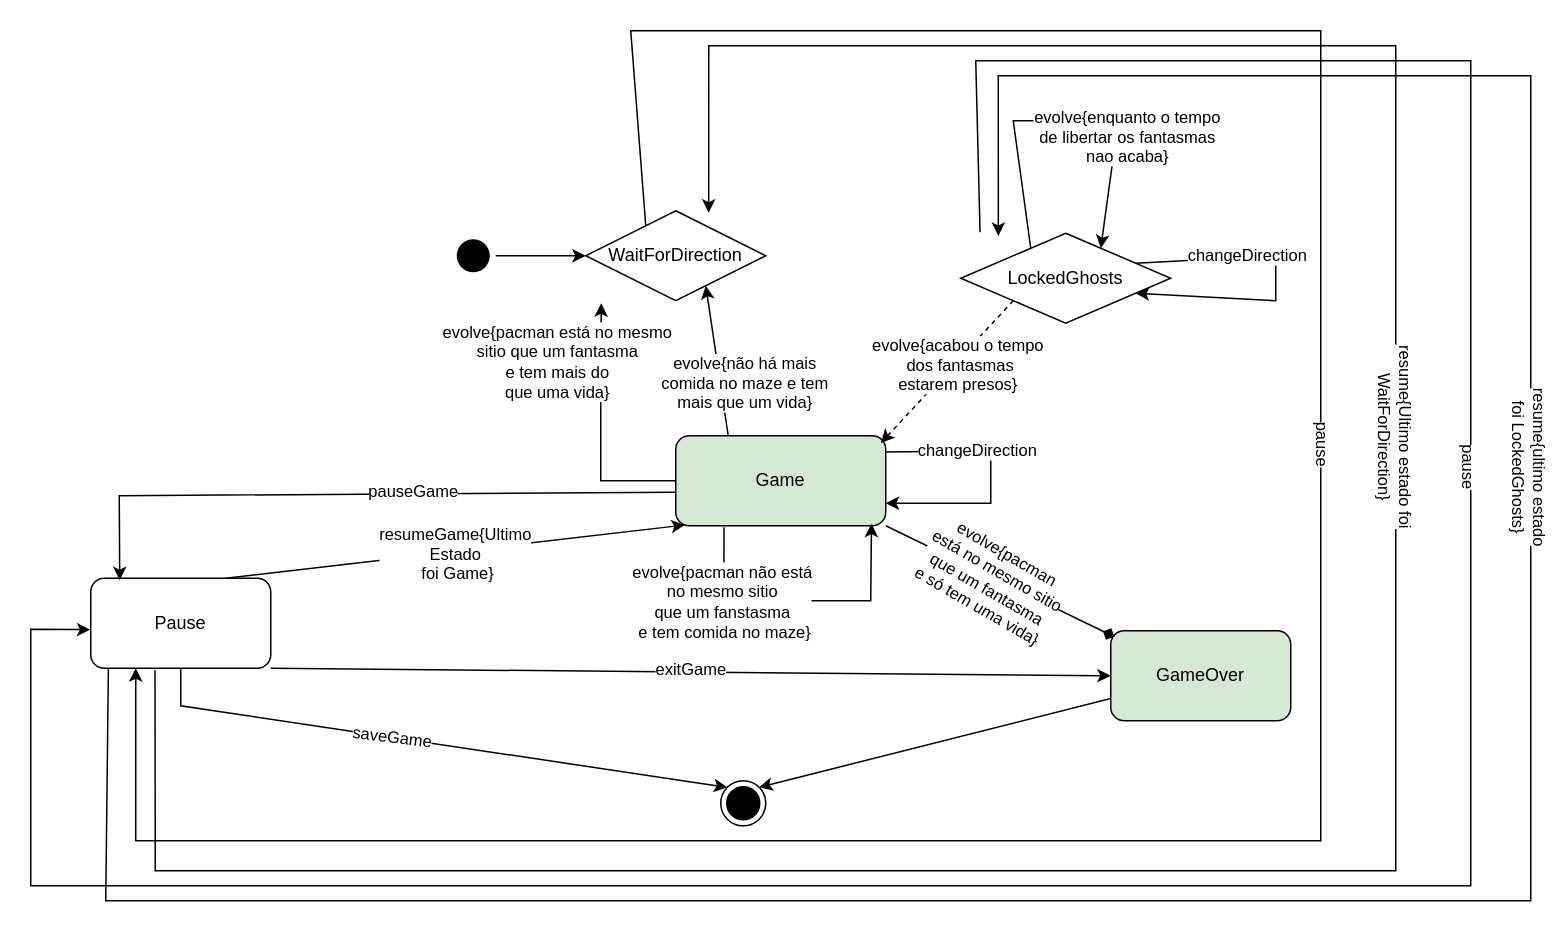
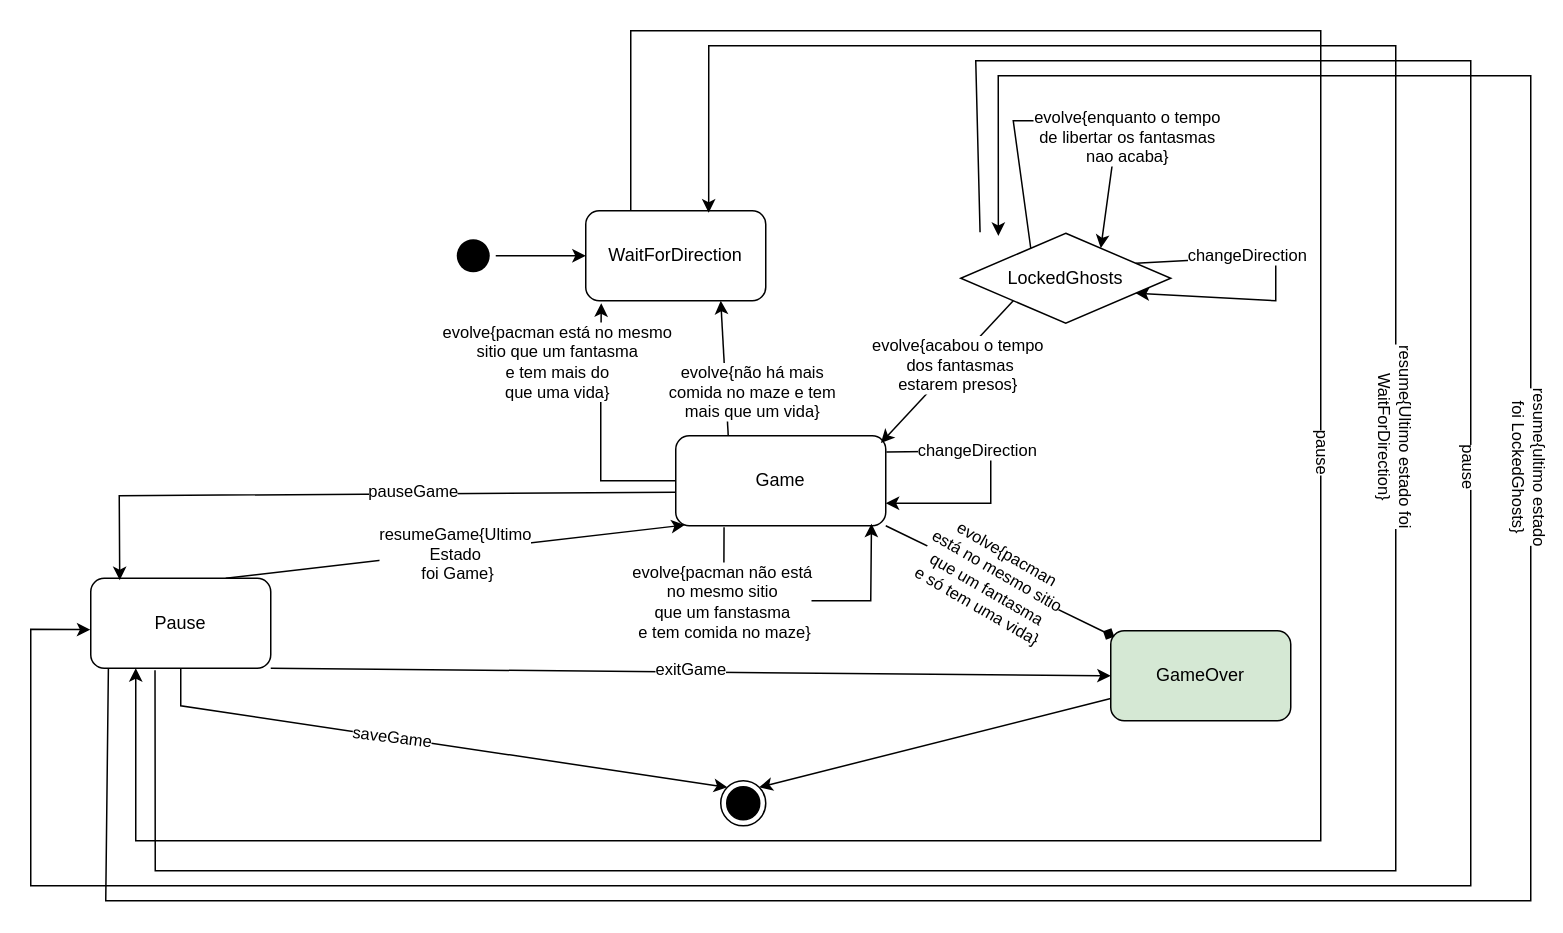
node "WaitForDirection": shape diamond -> rounded rectangle
edge "LockedGhosts" -> "Game": style dashed -> solid
node "Game": fillcolor #d5e8d4 -> #ffffff
